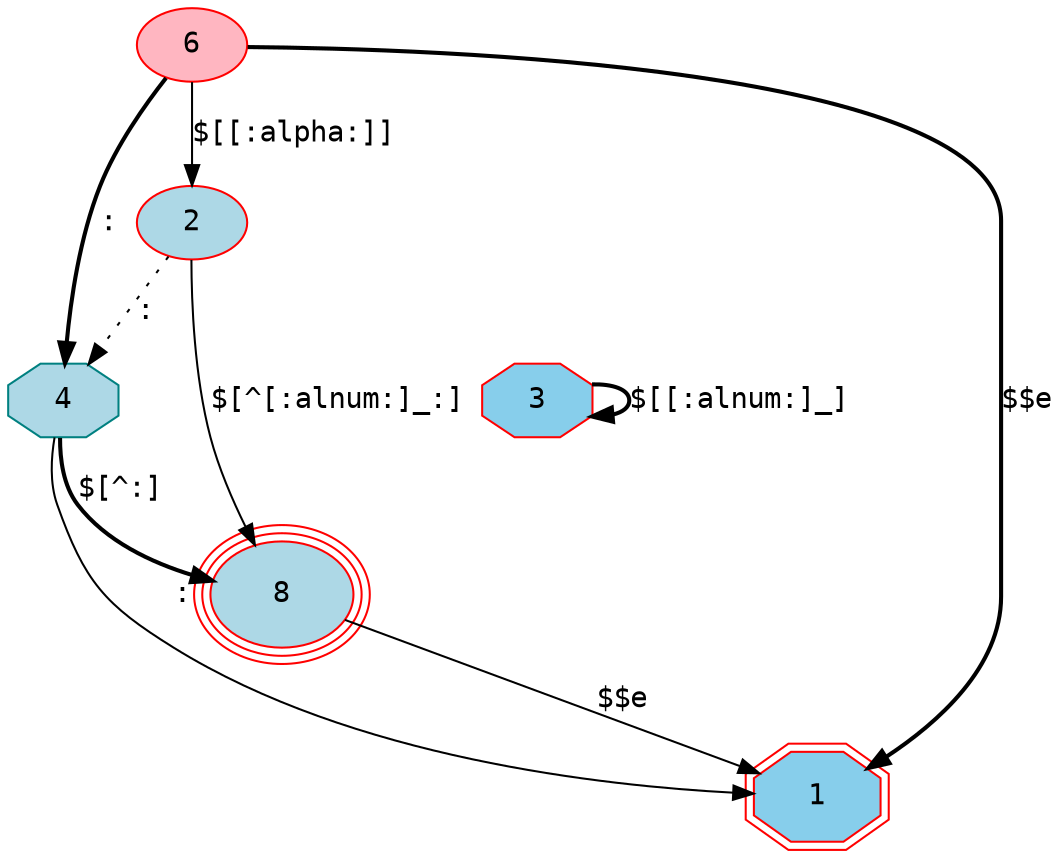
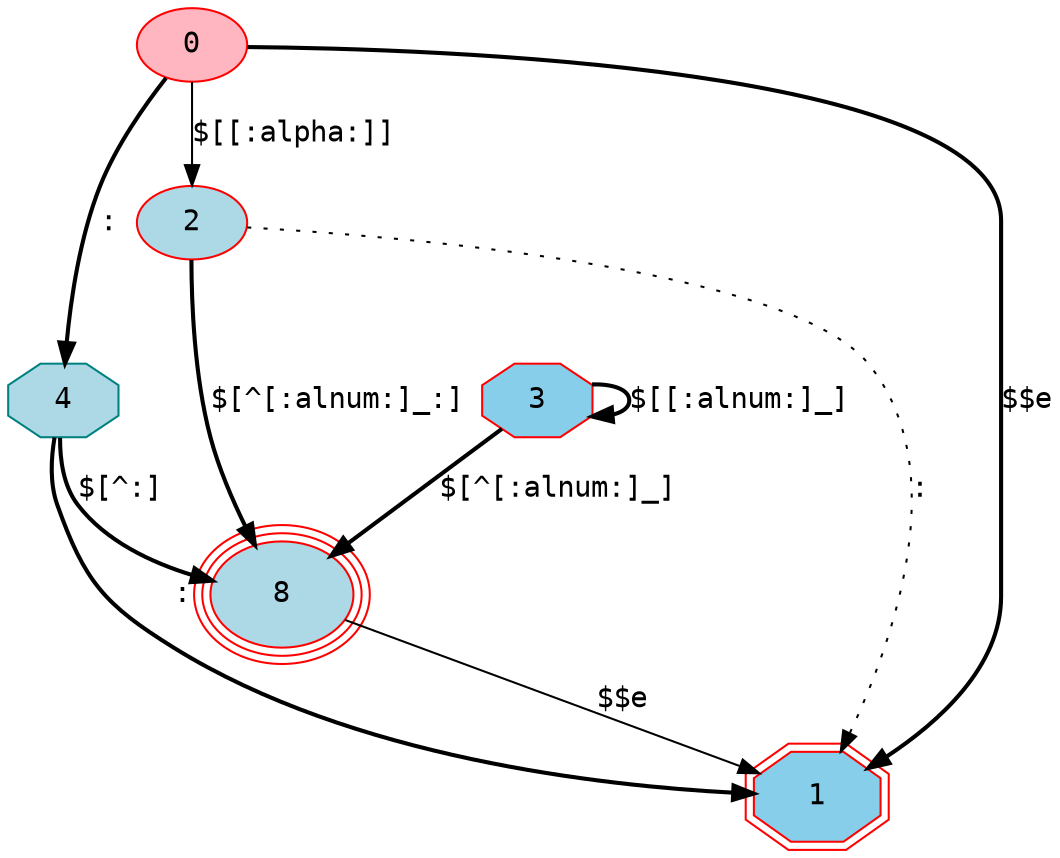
node "6": label "6" -> "0"
edge "2" -> "4": now "2" -> "1"
edge "2" -> "8": style solid -> bold
edge "3" -> "8": added, label "$[^[:alnum:]_]"
edge "4" -> "1": style solid -> bold
